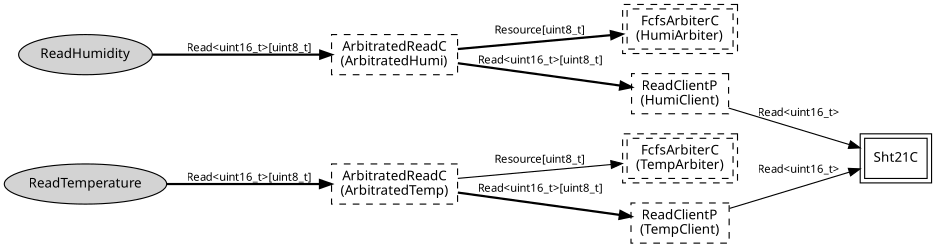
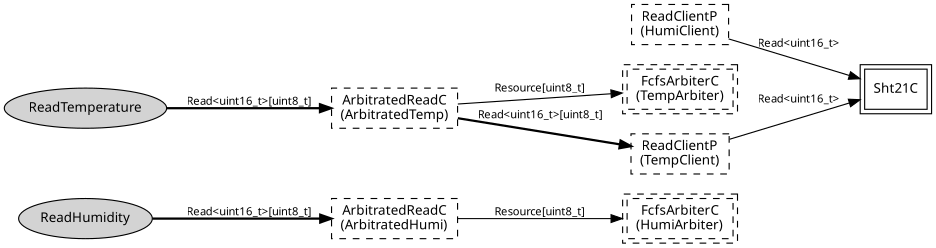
edge "ArbitratedReadC (ArbitratedHumi)" -> "FcfsArbiterC (HumiArbiter)": style bold -> solid
edge "ArbitratedReadC (ArbitratedHumi)" -> "ReadClientP (HumiClient)": removed, label "Read<uint16_t>[uint8_t]"
